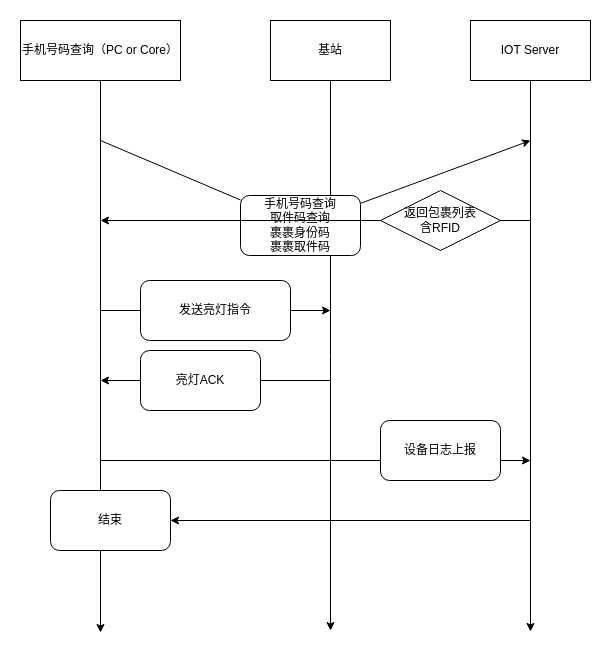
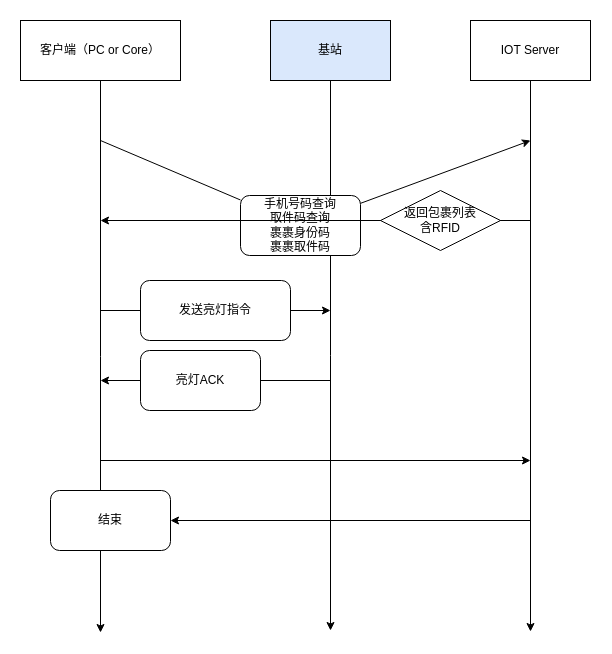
node "手机号码查询（PC or Core）": label "手机号码查询（PC or Core）" -> "客户端（PC or Core）"
node "基站": fillcolor #ffffff -> #dae8fc
node "设备日志上报": removed
